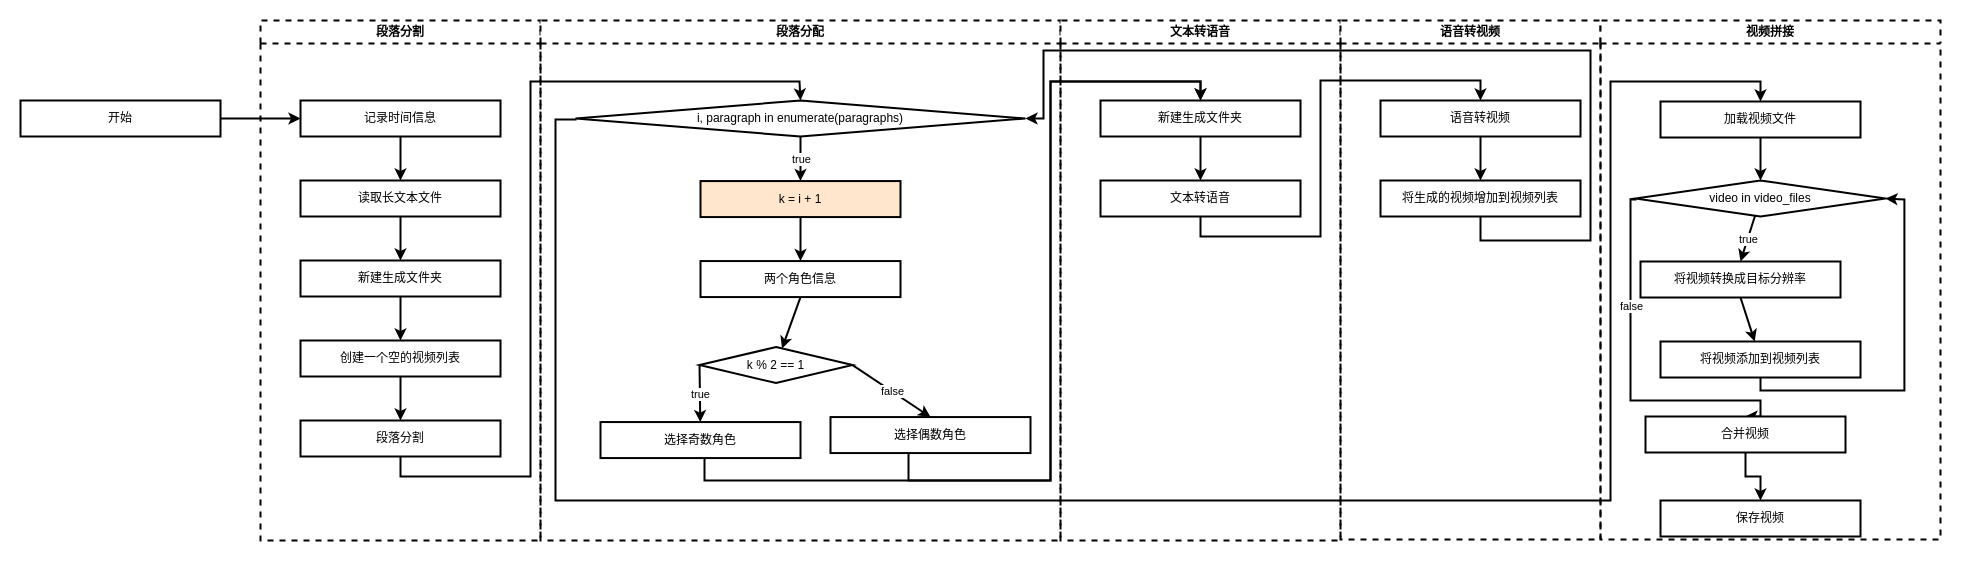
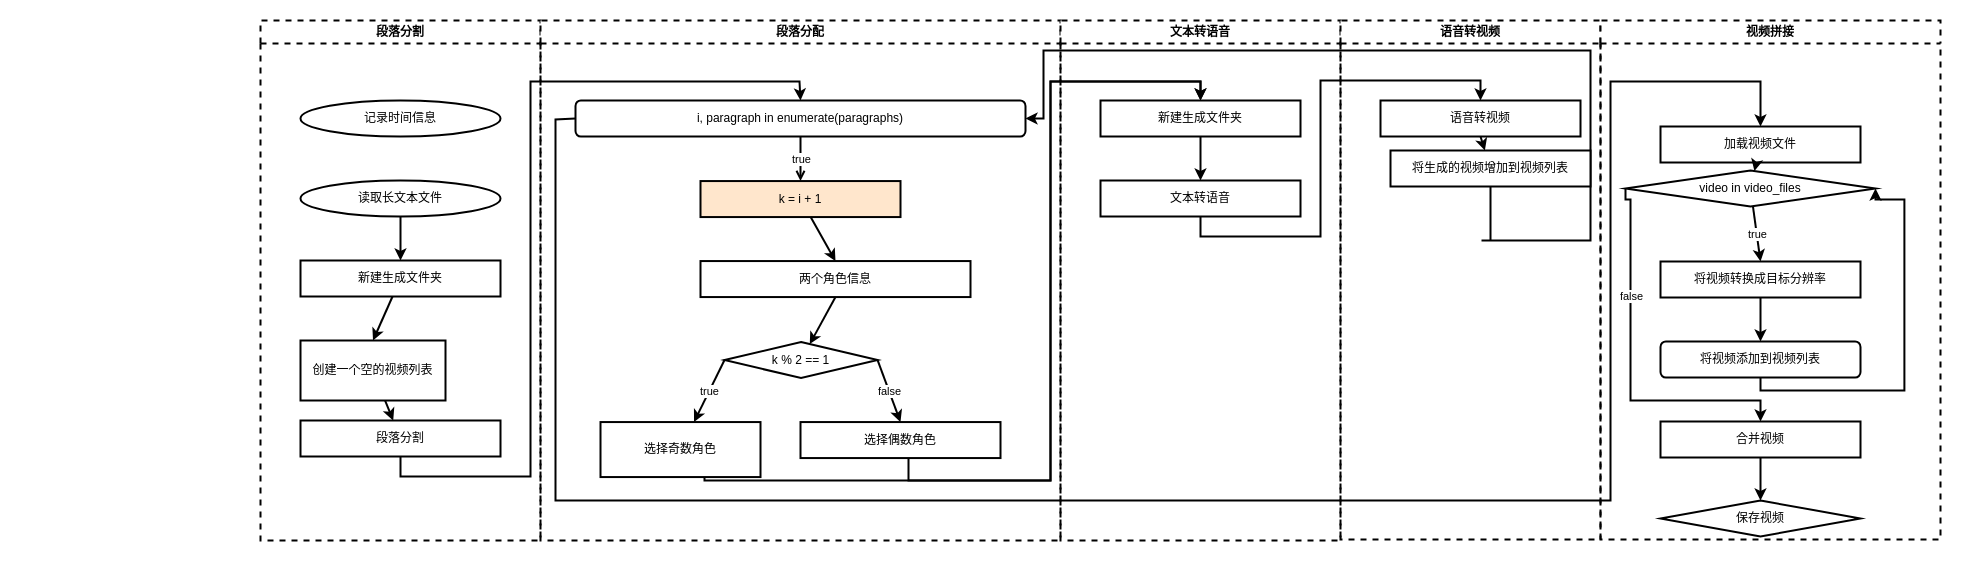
node "开始": removed
edge "开始" -> "记录时间信息": removed
node "记录时间信息": shape rectangle -> ellipse
node "i, paragraph in enumerate(paragraphs)": shape diamond -> rounded rectangle
node "加载视频文件": moved (1761, 120) -> (1761, 145)
edge "记录时间信息" -> "读取长文本文件": removed
edge "i, paragraph in enumerate(paragraphs)" -> "k = i + 1": arrowhead classic -> open
node "读取长文本文件": shape rectangle -> ellipse
node "将生成的视频增加到视频列表": moved (1481, 199) -> (1491, 169)
node "video in video_files": moved (1761, 199) -> (1751, 189)
node "两个角色信息": size 200x36 -> 270x36
node "将视频转换成目标分辨率": moved (1741, 280) -> (1761, 280)
node "创建一个空的视频列表": size 200x36 -> 145x60
node "将视频添加到视频列表": shape rectangle -> rounded rectangle
node "k % 2 == 1": moved (776, 365) -> (801, 360)
node "选择偶数角色": moved (931, 435) -> (901, 440)
node "合并视频": moved (1746, 435) -> (1761, 440)
node "选择奇数角色": size 200x36 -> 160x55
node "保存视频": shape rectangle -> diamond
